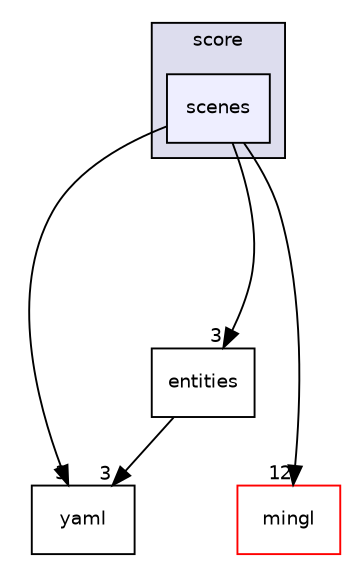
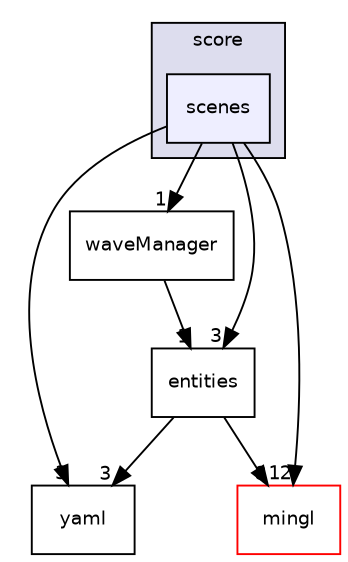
node "waveManager": added
edge "entities" -> "mingl": added
